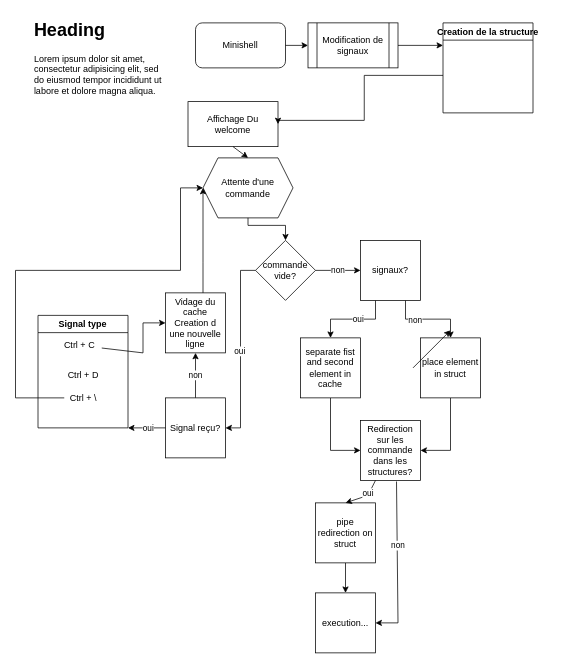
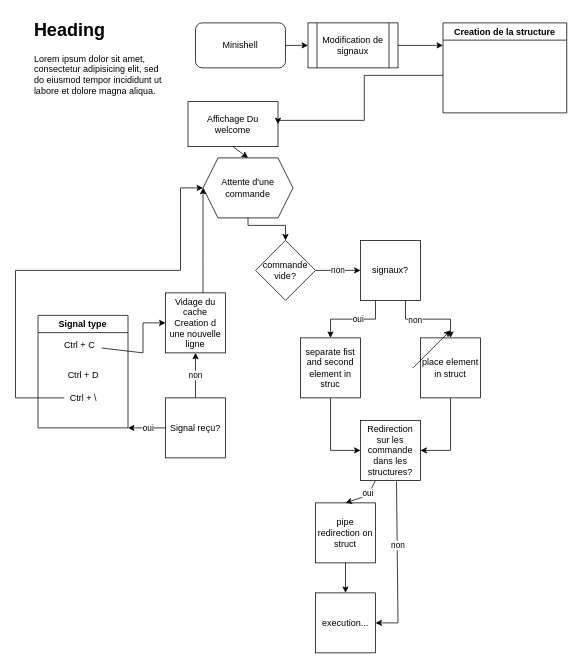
node "Creation de la structure": size 90x90 -> 124x90
edge "commande vide?" -> "Signal reçu?": removed, label "oui"
node "separate fist and second element in cache": label "separate fist and second element in cache" -> "separate fist and second element in struc"
